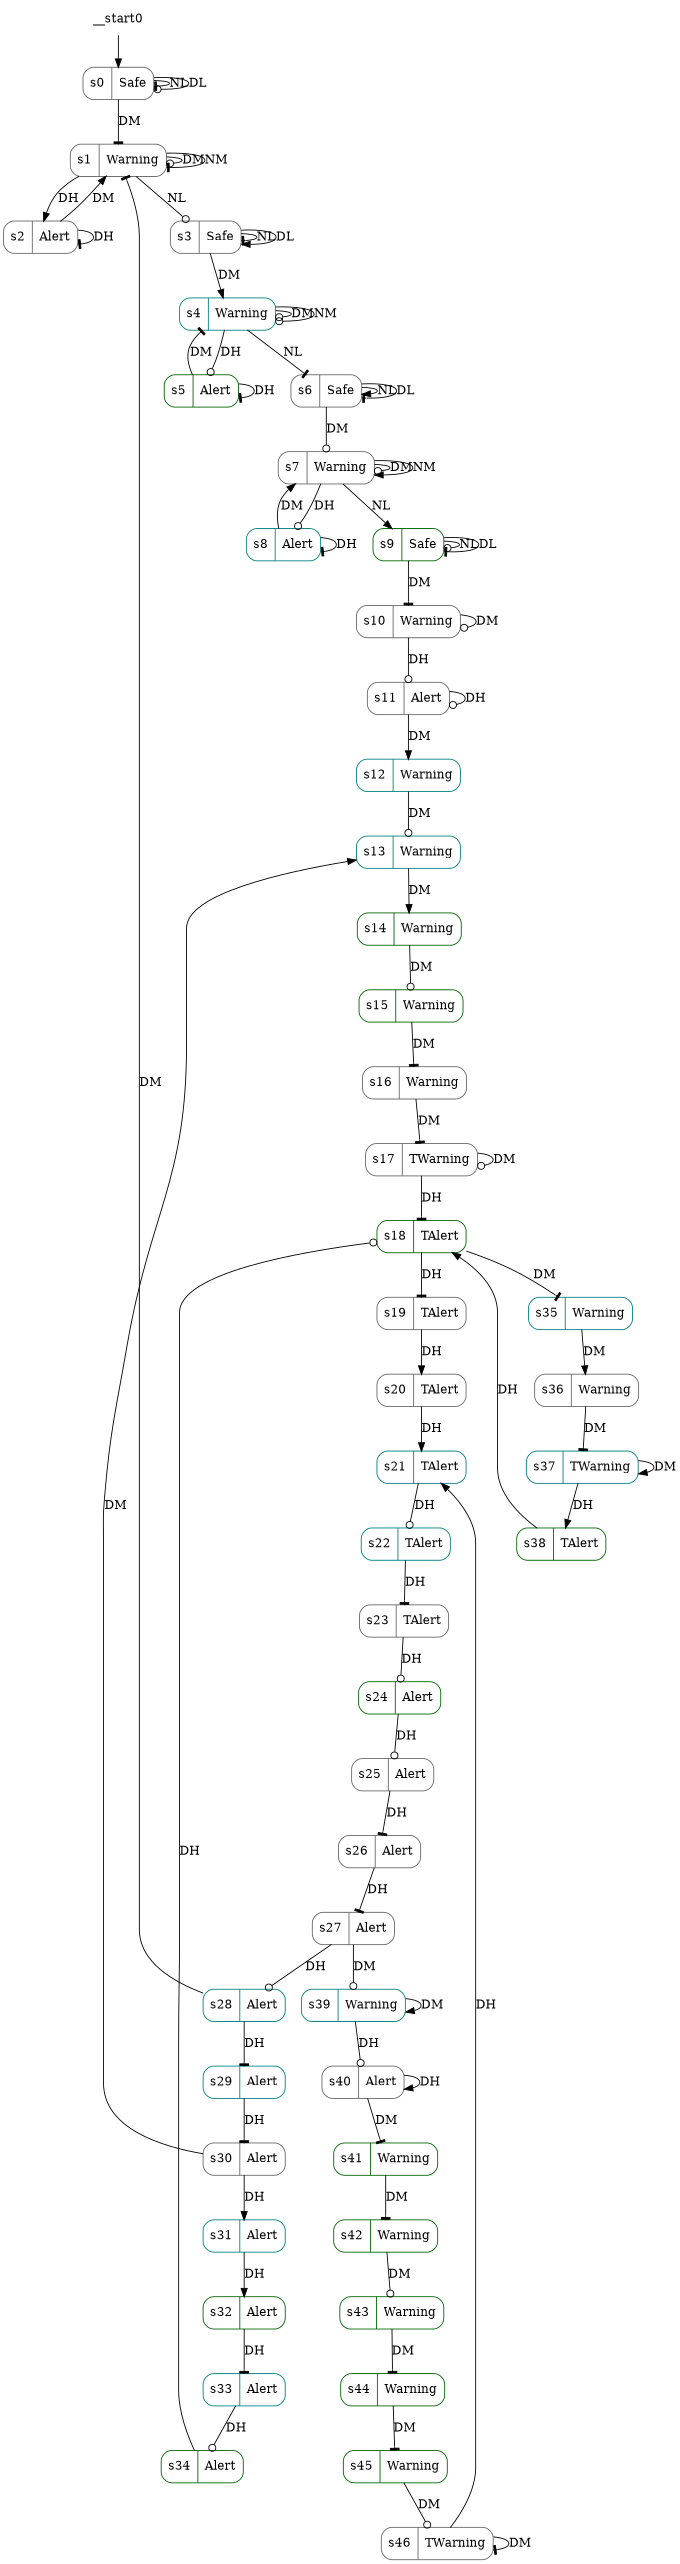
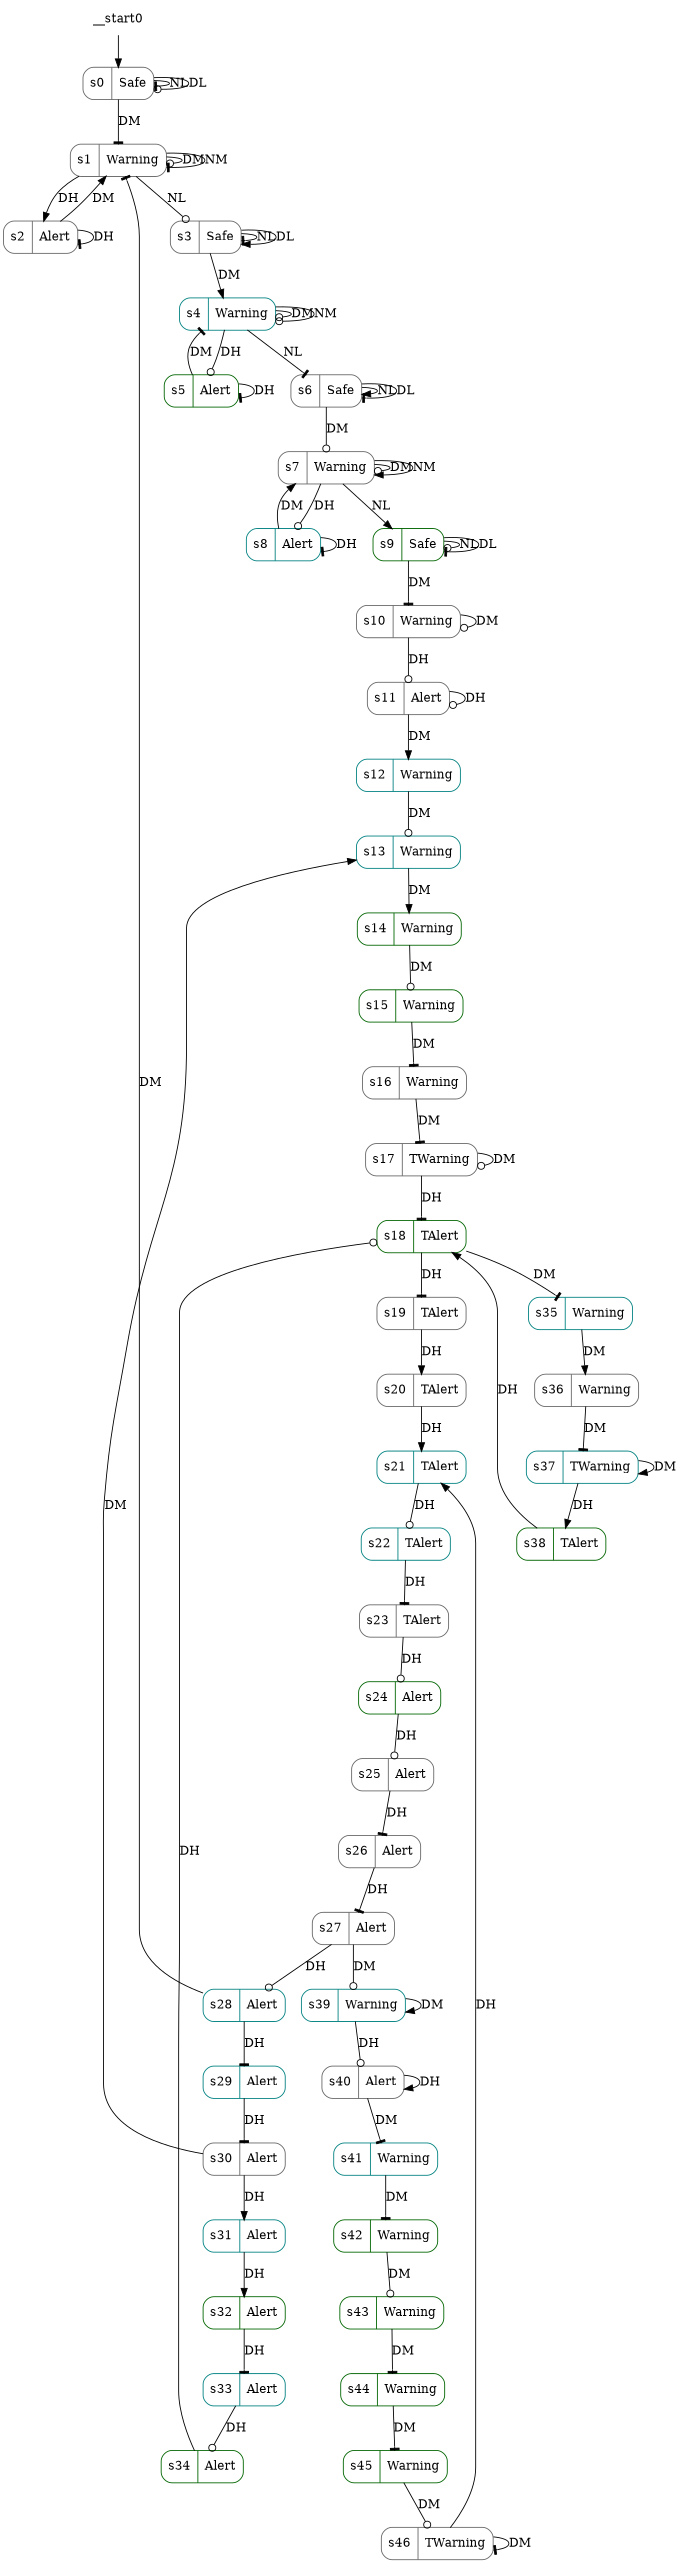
node "s41": color darkgreen -> teal
